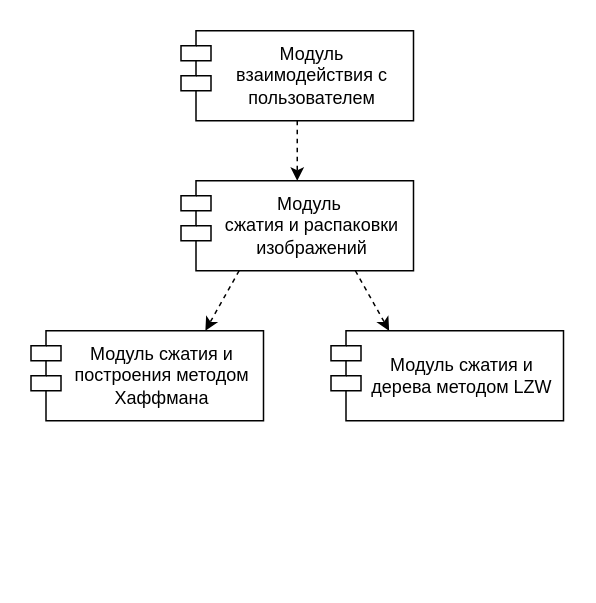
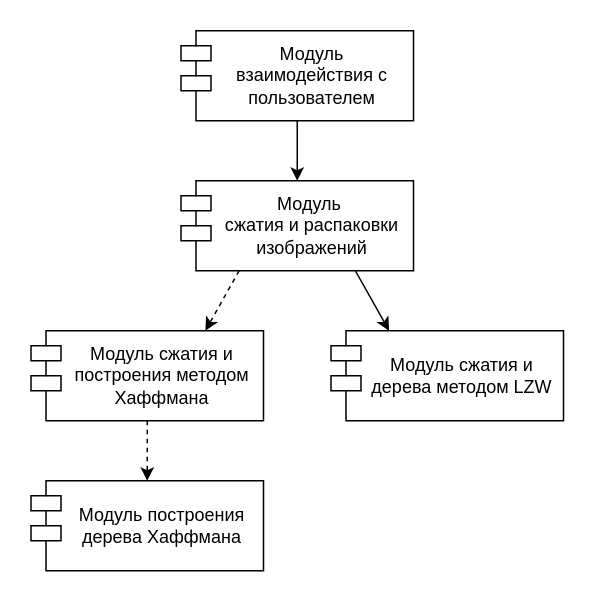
edge "Модуль взаимодействия с пользователем" -> "Модуль сжатия и распаковки изображений": style dashed -> solid
edge "Модуль сжатия и распаковки изображений" -> "Модуль сжатия и дерева методом LZW": style dashed -> solid
edge "Модуль сжатия и построения методом Хаффмана" -> "Модуль построения дерева Хаффмана": added
node "Модуль построения дерева Хаффмана": added
